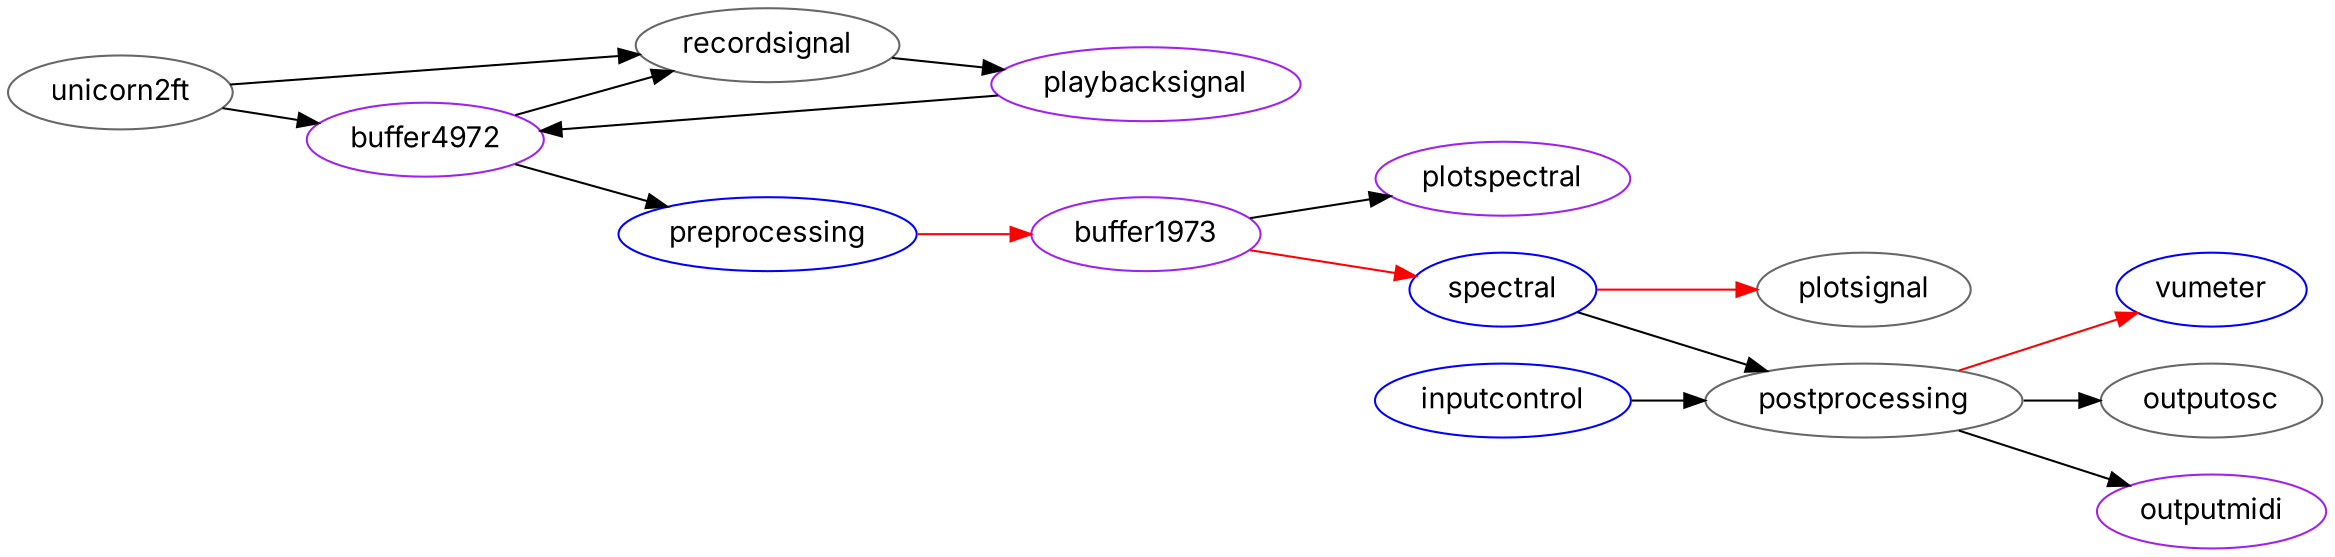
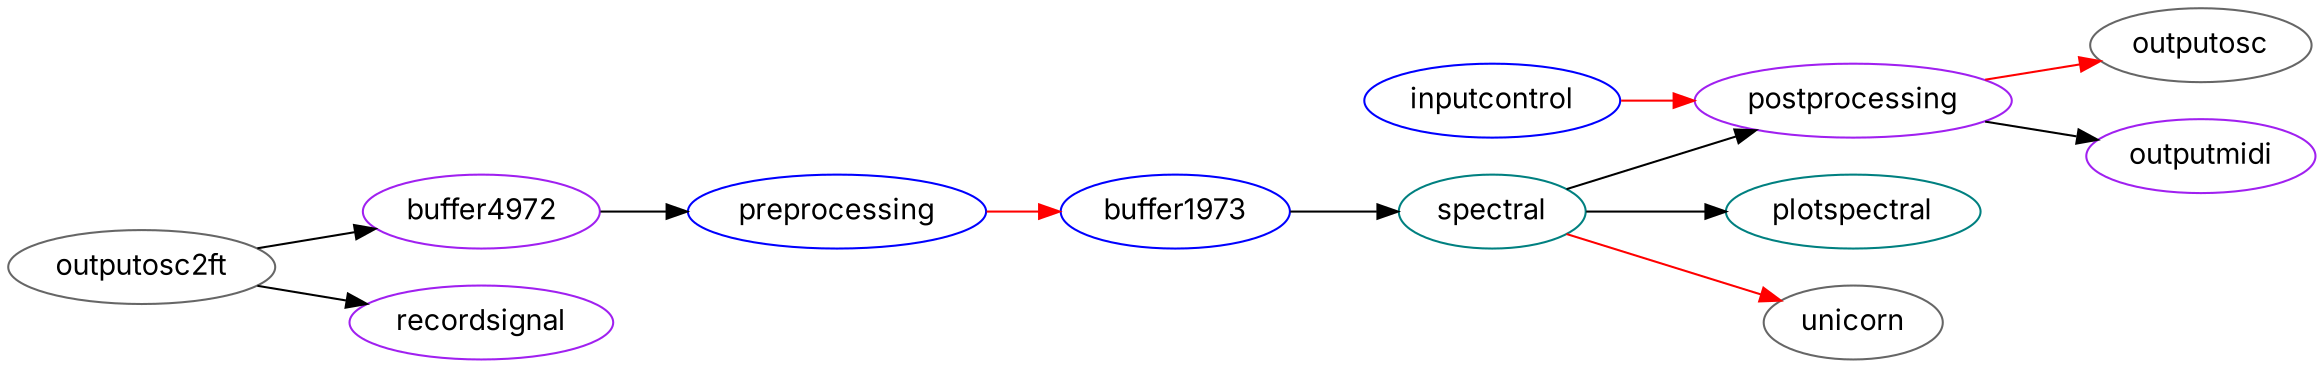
node "recordsignal": color gray40 -> purple
node "playbacksignal": removed
node "unicorn2ft": label "unicorn2ft" -> "outputosc2ft"
edge "buffer4972" -> "recordsignal": removed
node "plotspectral": color purple -> teal
edge "buffer1973" -> "plotspectral": now "spectral" -> "plotspectral"
node "buffer1973": color purple -> blue
edge "buffer1973" -> "spectral": color red -> black
node "spectral": color blue -> teal
node "plotsignal": label "plotsignal" -> "unicorn"
node "vumeter": removed
edge "inputcontrol" -> "postprocessing": color black -> red
node "postprocessing": color gray40 -> purple
edge "postprocessing" -> "outputosc": color black -> red
